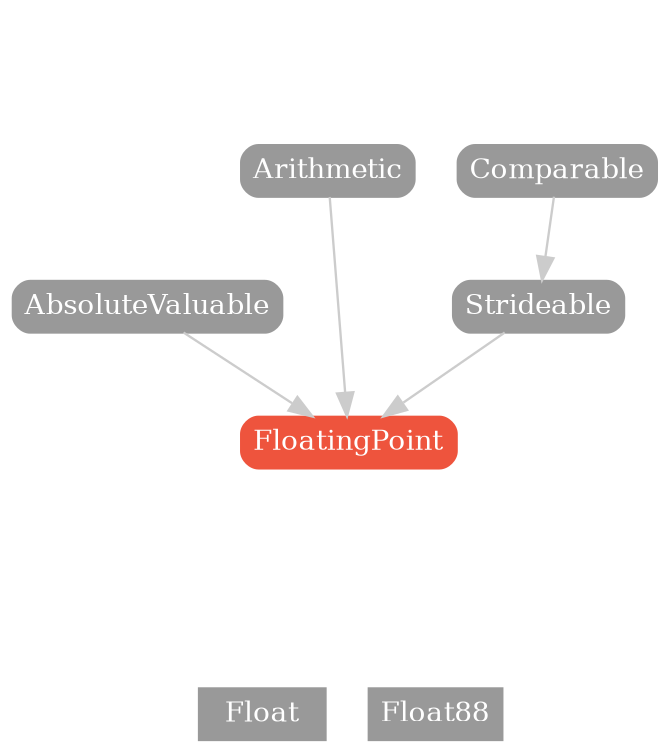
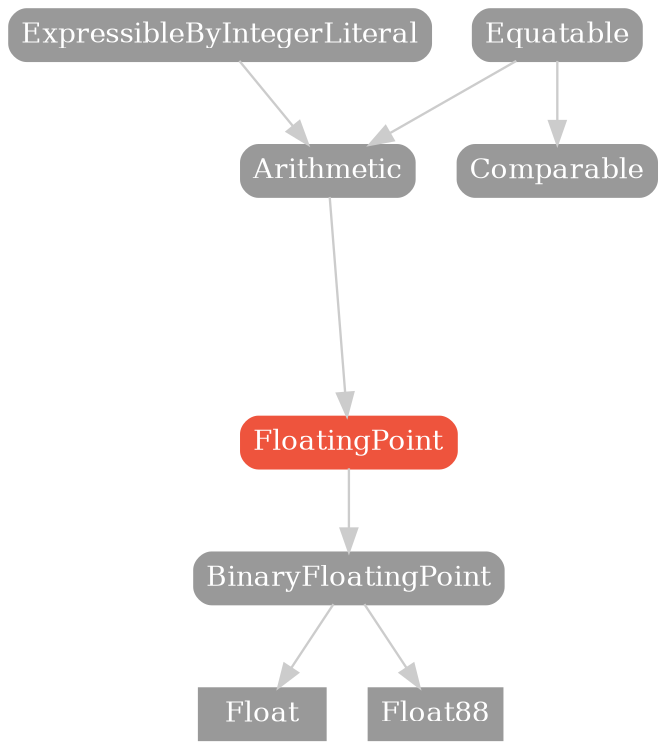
node "ExpressibleByIntegerLiteral": added
node "Equatable": added
node "AbsoluteValuable": removed
node "Strideable": removed
node "BinaryFloatingPoint": added
